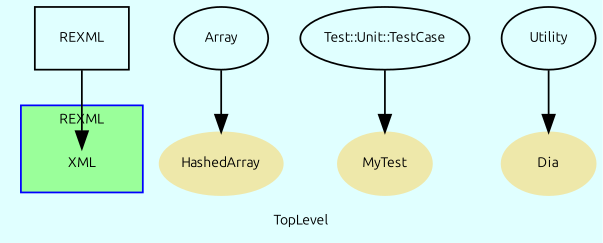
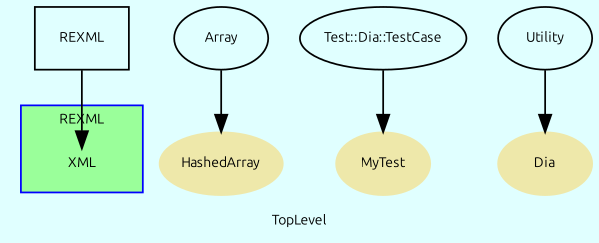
node "Test::Unit::TestCase": label "Test::Unit::TestCase" -> "Test::Dia::TestCase"
